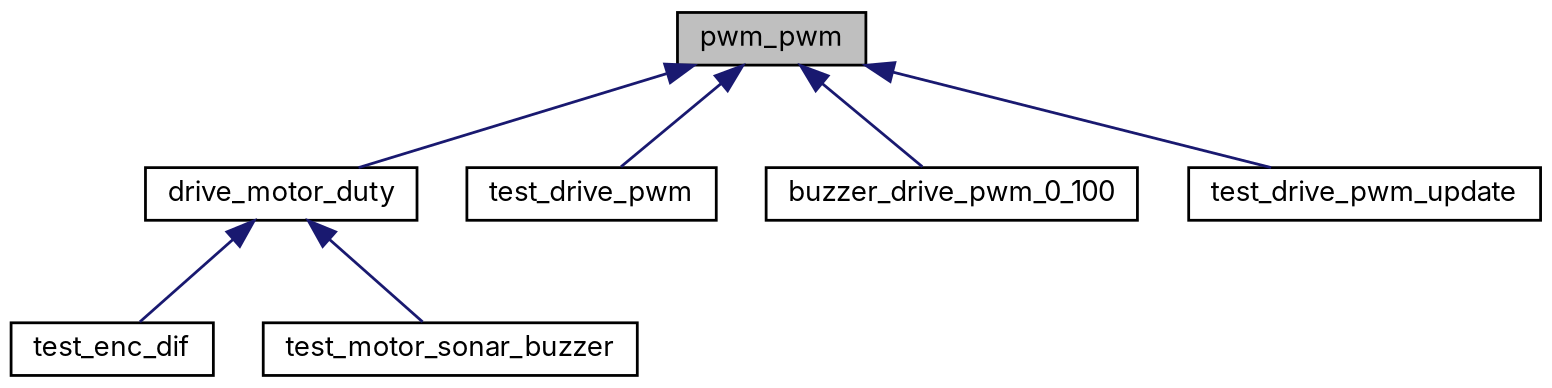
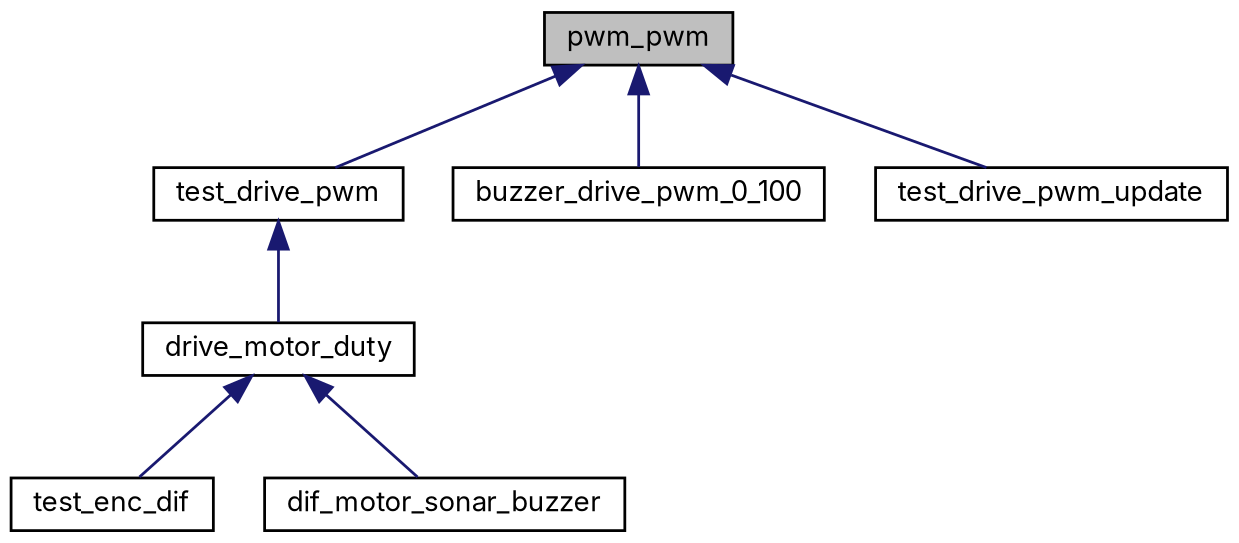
edge "drive_motor_duty" -> "pwm_pwm": now "drive_motor_duty" -> "test_drive_pwm"
node "test_motor_sonar_buzzer": label "test_motor_sonar_buzzer" -> "dif_motor_sonar_buzzer"
